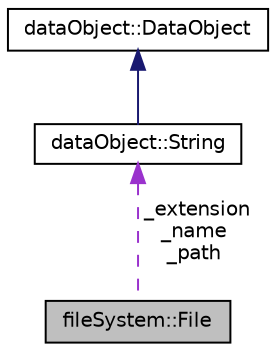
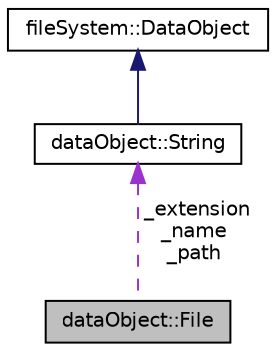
node "dataObject::DataObject": label "dataObject::DataObject" -> "fileSystem::DataObject"
node "fileSystem::File": label "fileSystem::File" -> "dataObject::File"
